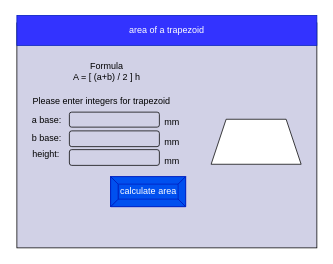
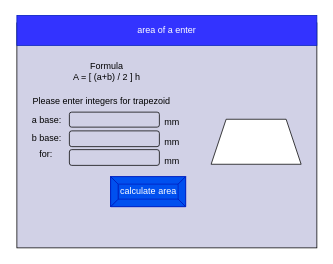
node "area of a trapezoid": label "area of a trapezoid" -> "area of a enter"
node "height:": label "height:" -> "for:"
